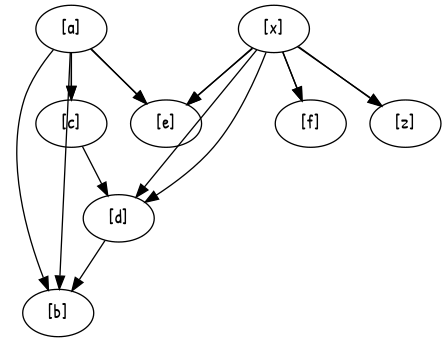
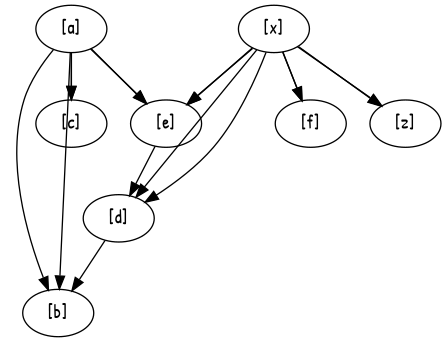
edge "[c]" -> "[d]": now "[e]" -> "[d]"
